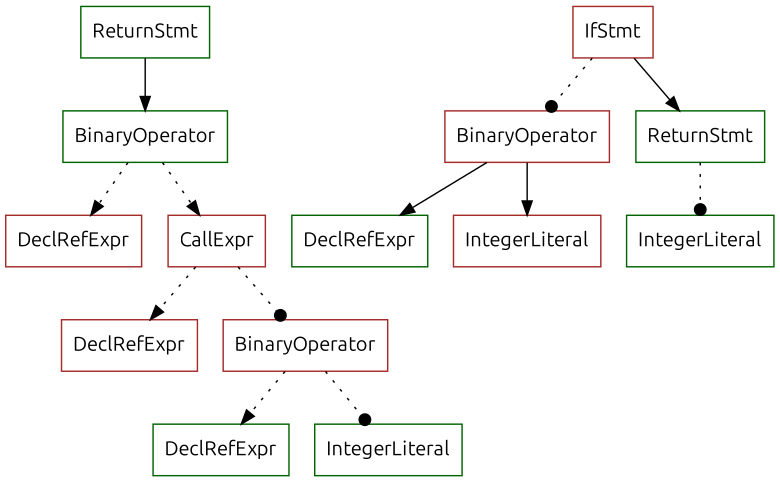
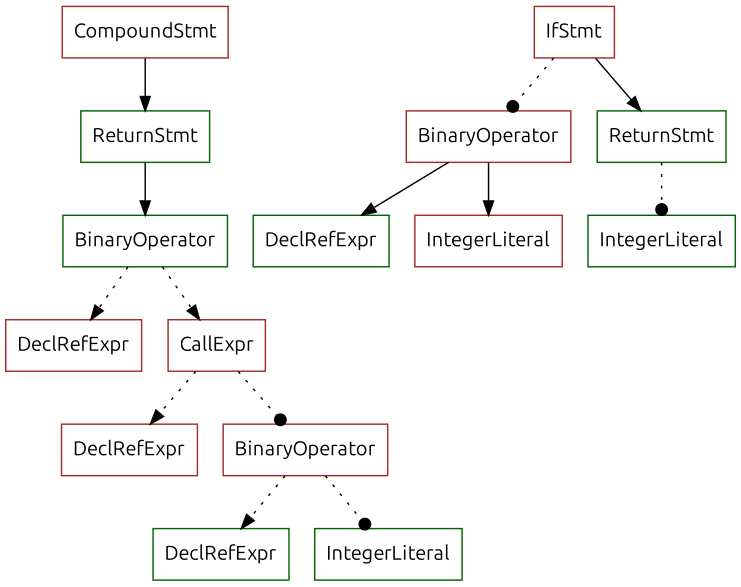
node "CompoundStmt": added
